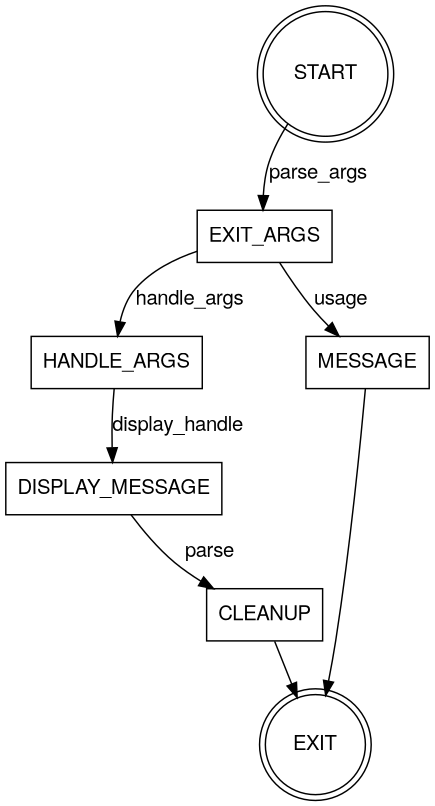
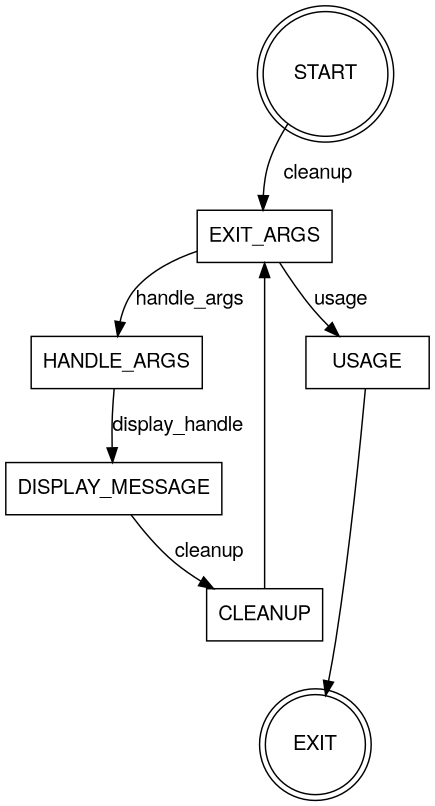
edge "START" -> "EXIT_ARGS": label "parse_args" -> "cleanup"
node "MESSAGE": label "MESSAGE" -> "USAGE"
edge "DISPLAY_MESSAGE" -> "CLEANUP": label "parse" -> "cleanup"
edge "CLEANUP" -> "EXIT": now "CLEANUP" -> "EXIT_ARGS"
